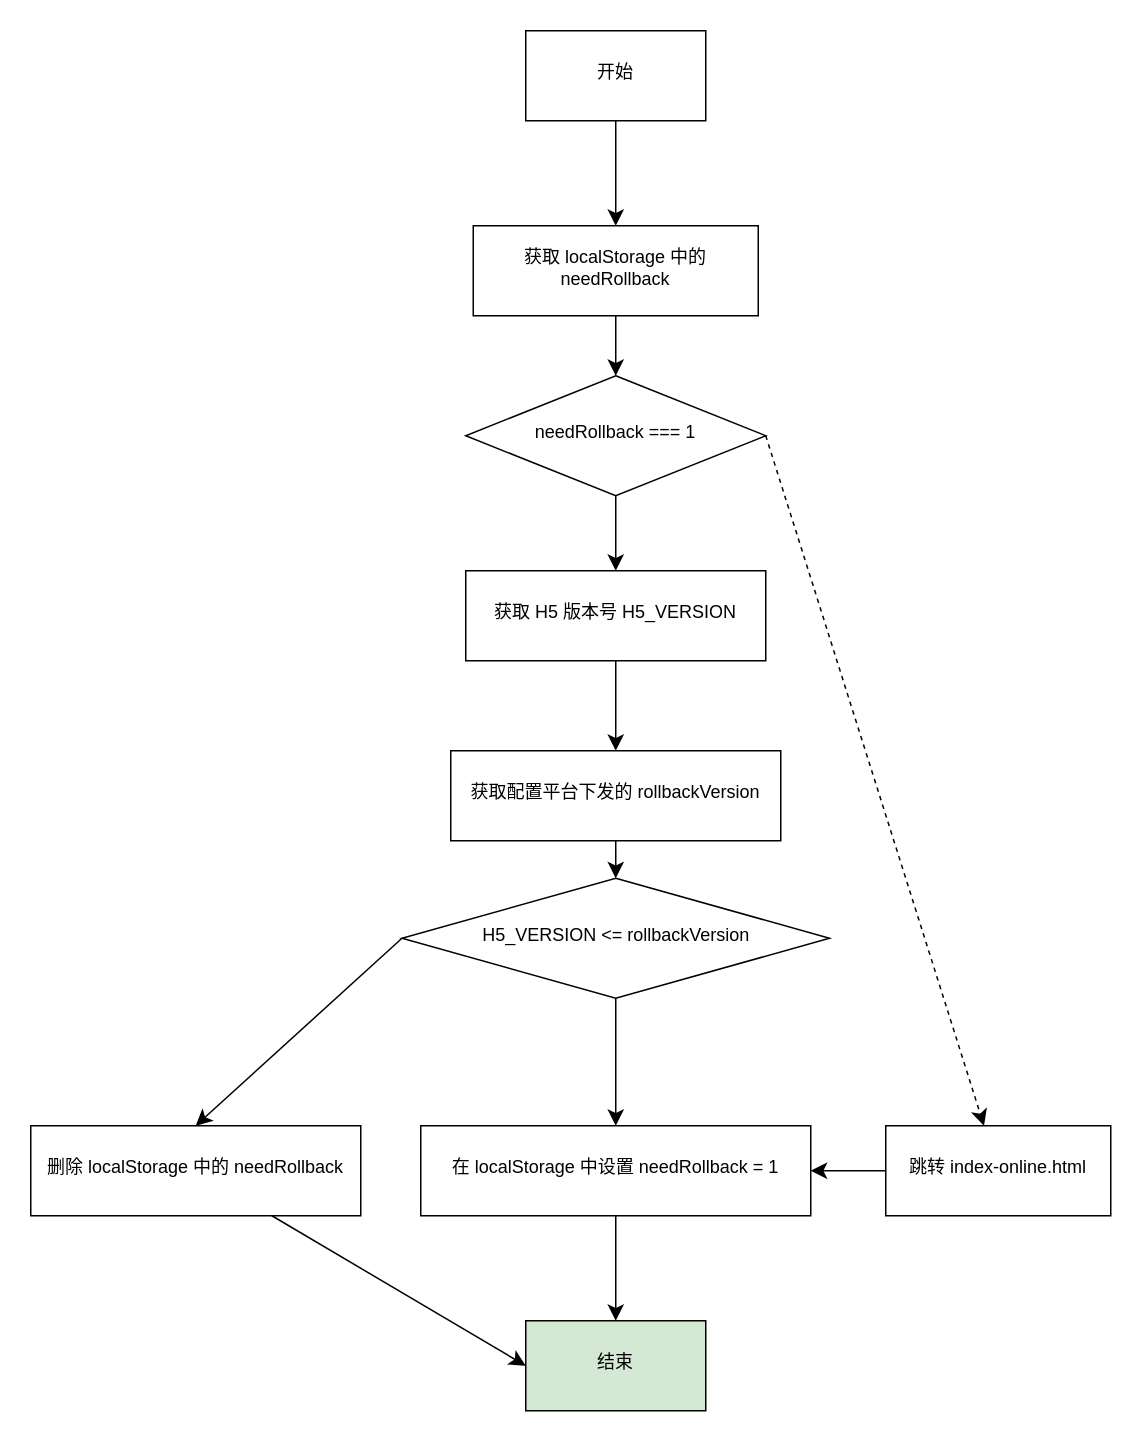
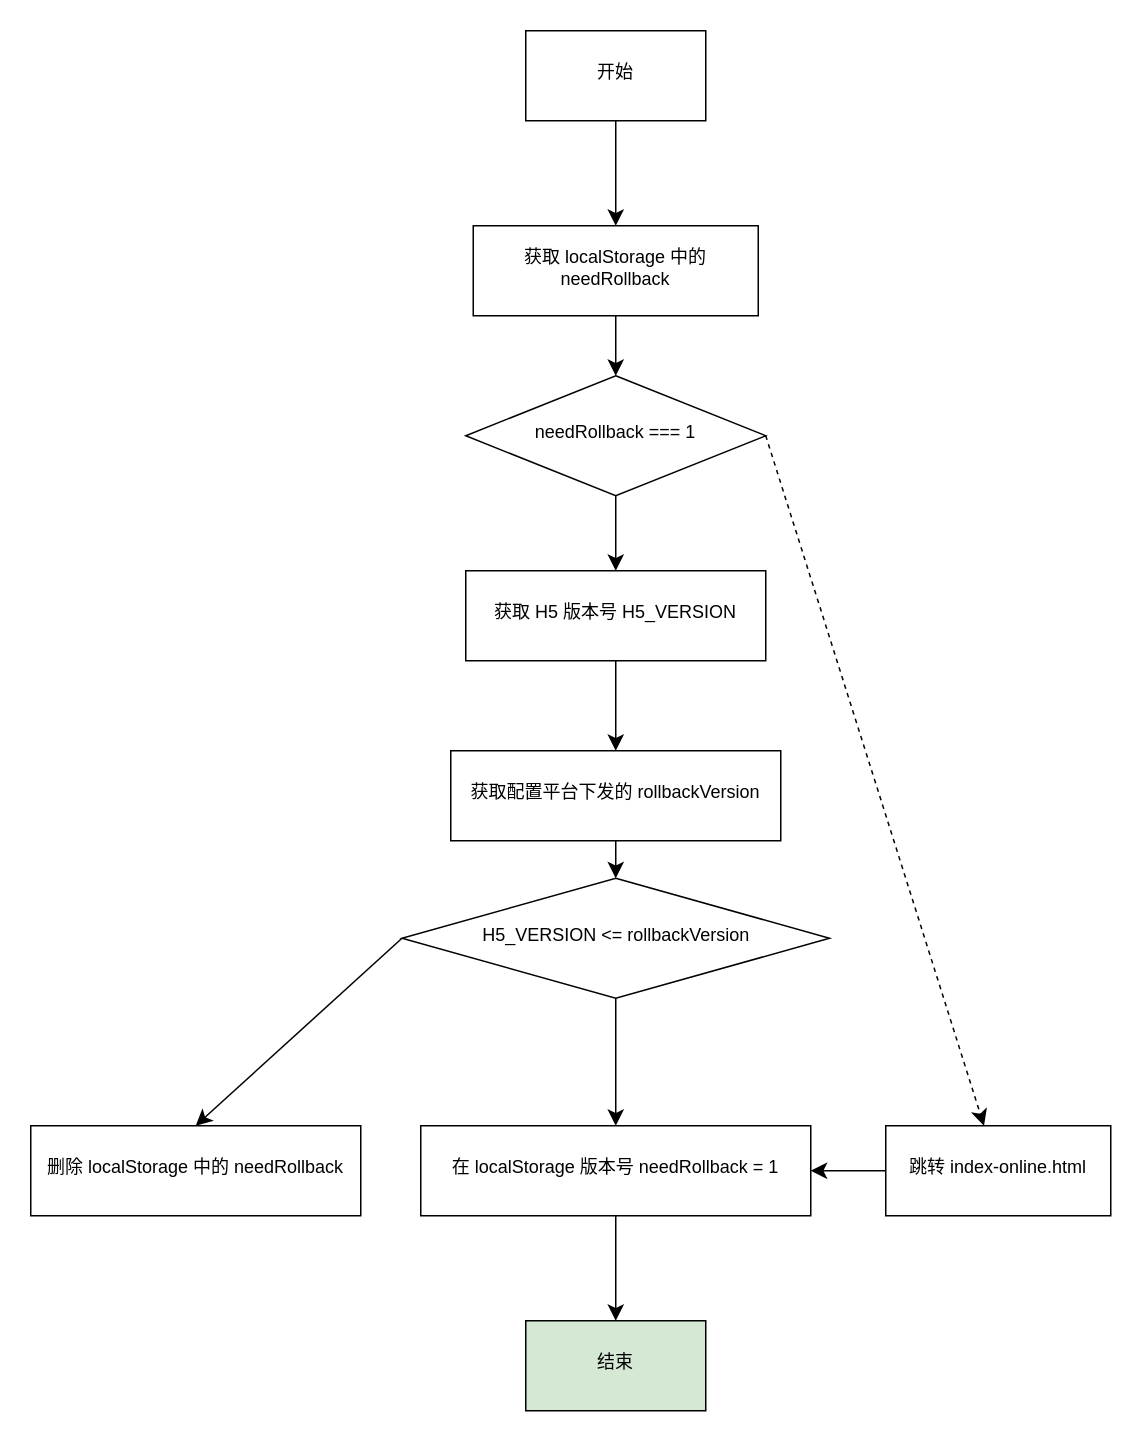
node "在 localStorage 中设置 needRollback = 1": label "在 localStorage 中设置 needRollback = 1" -> "在 localStorage 版本号 needRollback = 1"
edge "删除 localStorage 中的 needRollback" -> "结束": removed
